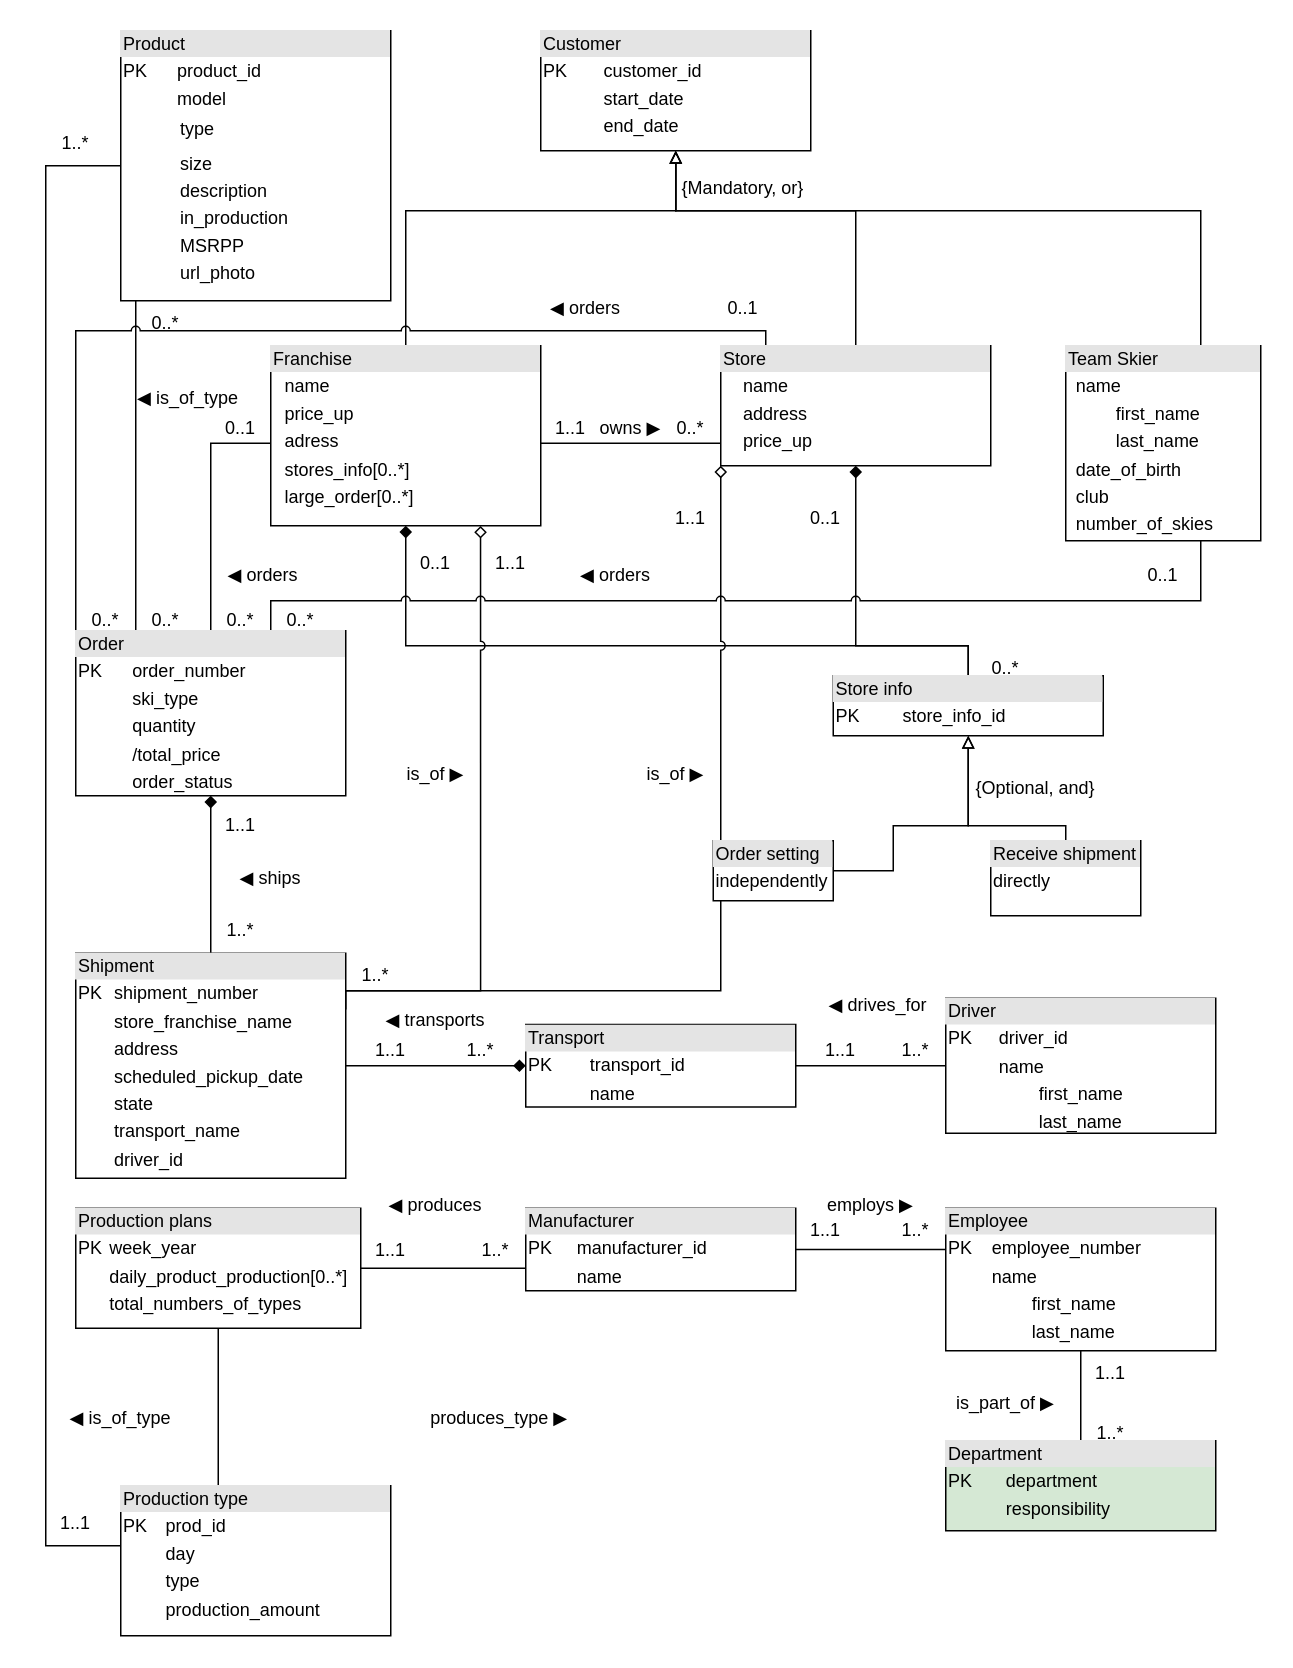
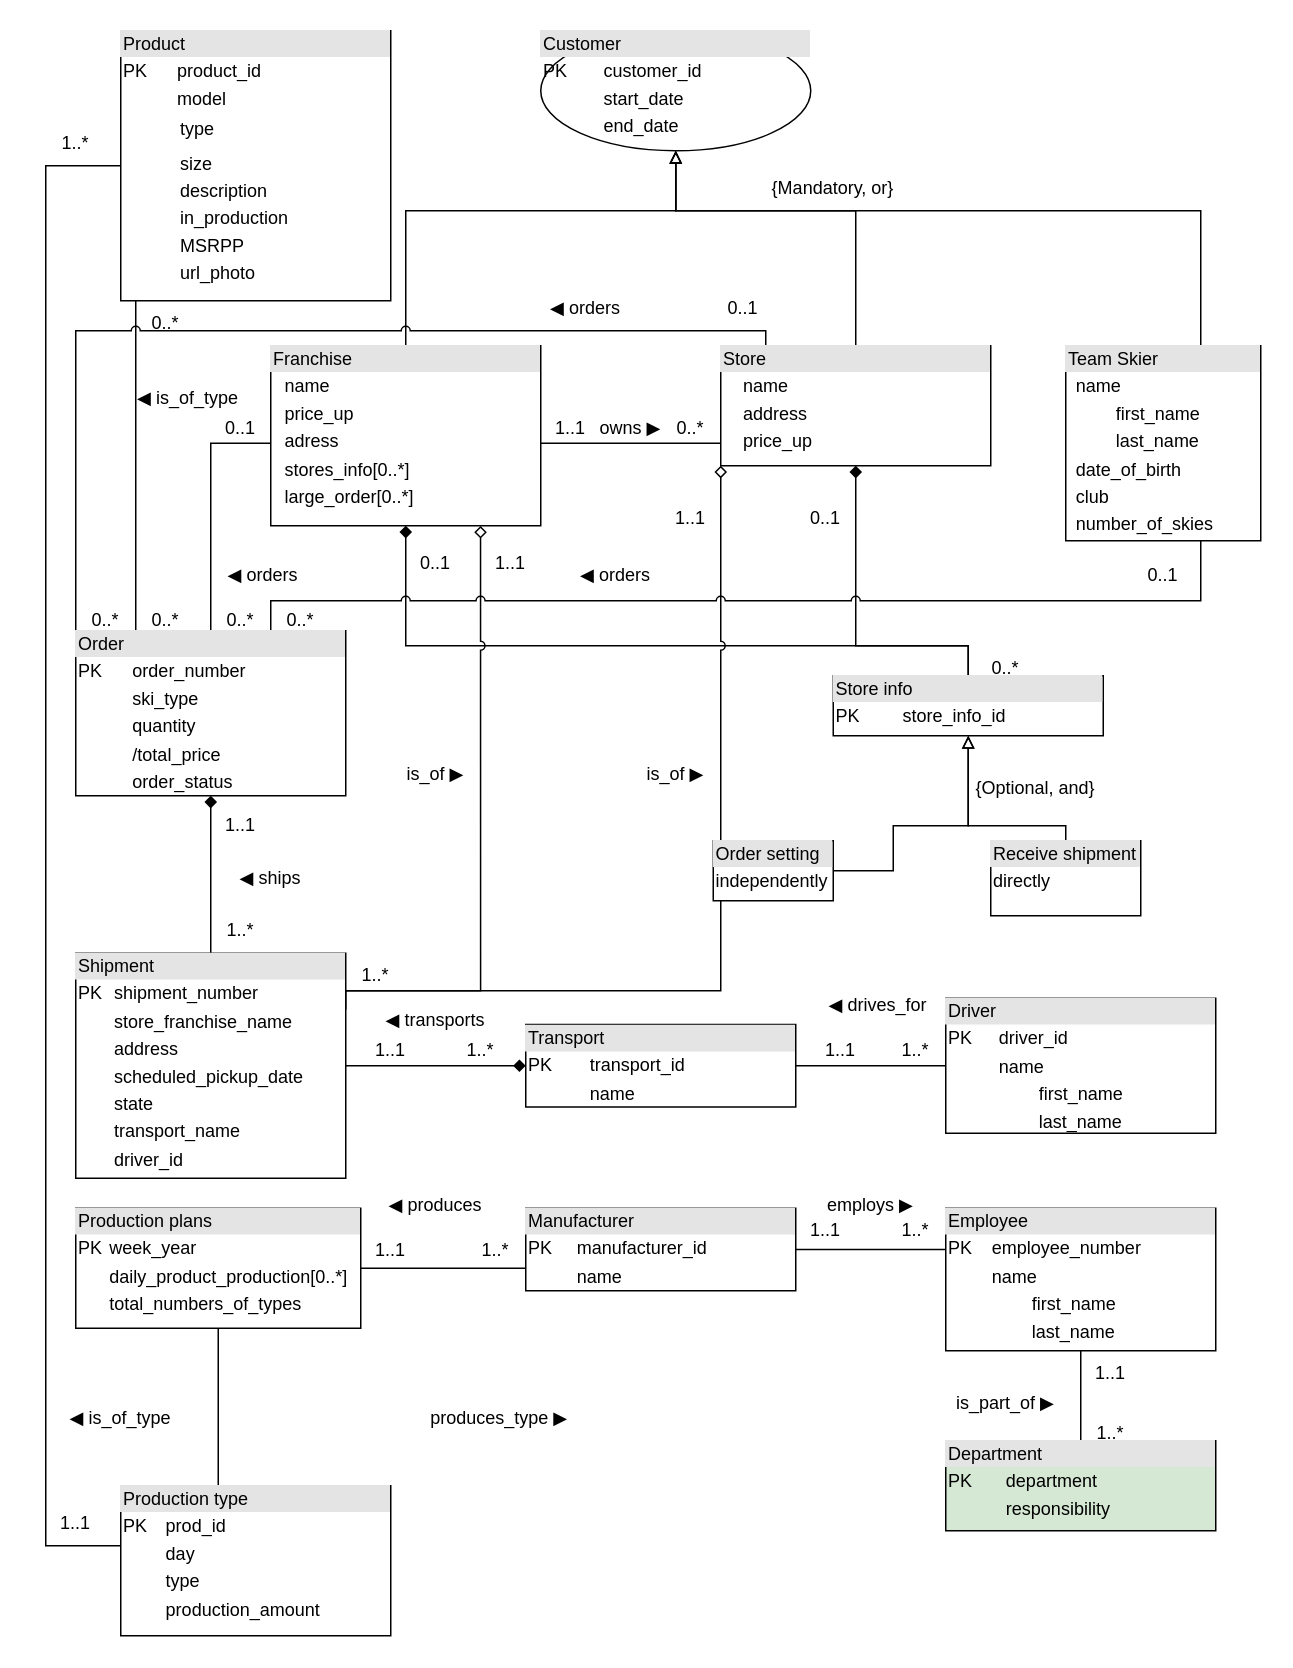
node "Customer PK customer_id start_date end_date": shape rectangle -> ellipse
node "{Mandatory, or}": moved (743, 188) -> (833, 188)
